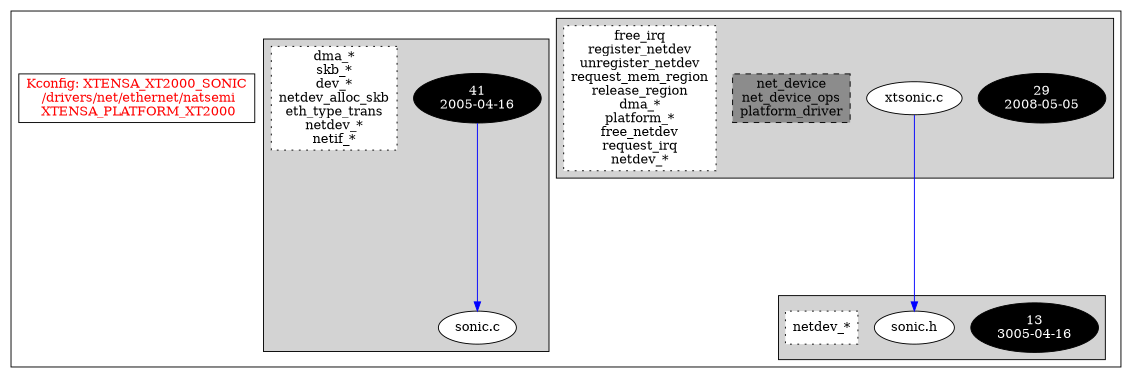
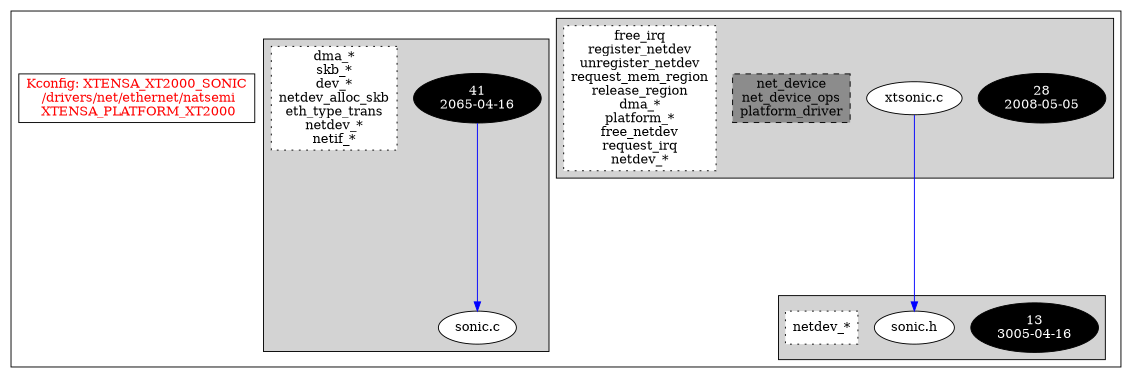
node "41 2005-04-16": label "41 2005-04-16" -> "41 2065-04-16"
node "29 2008-05-05": label "29 2008-05-05" -> "28 2008-05-05"
